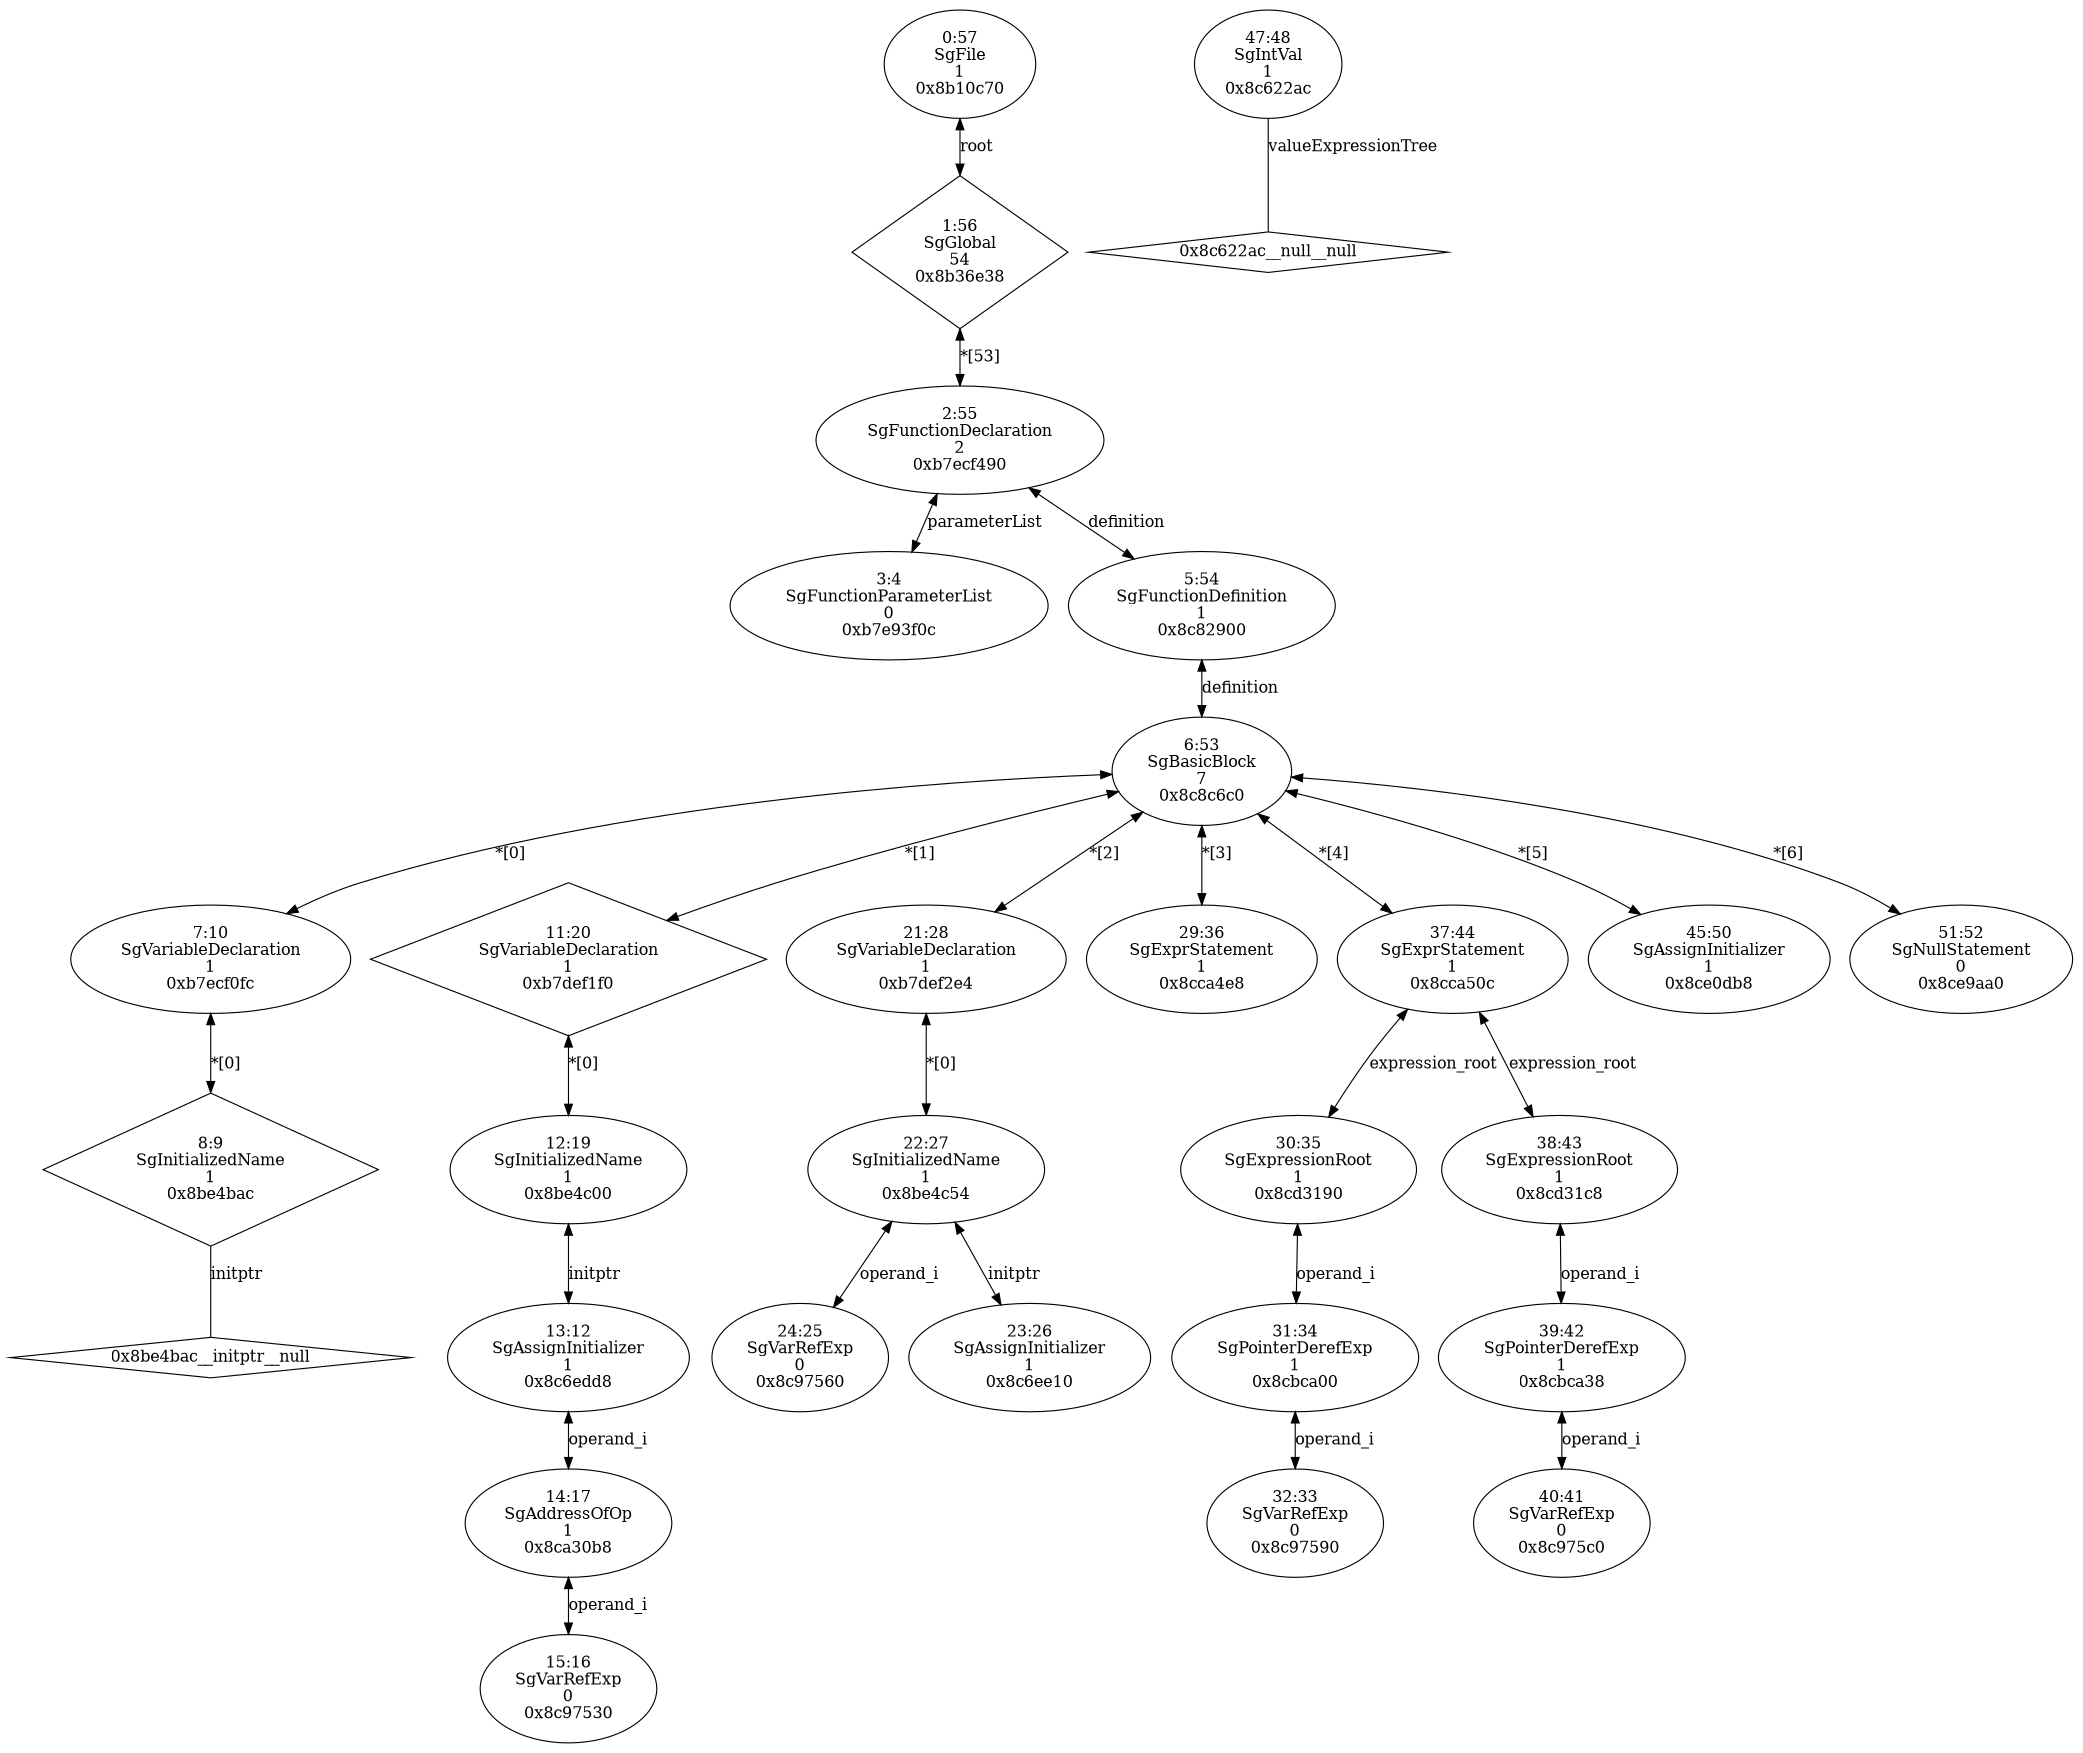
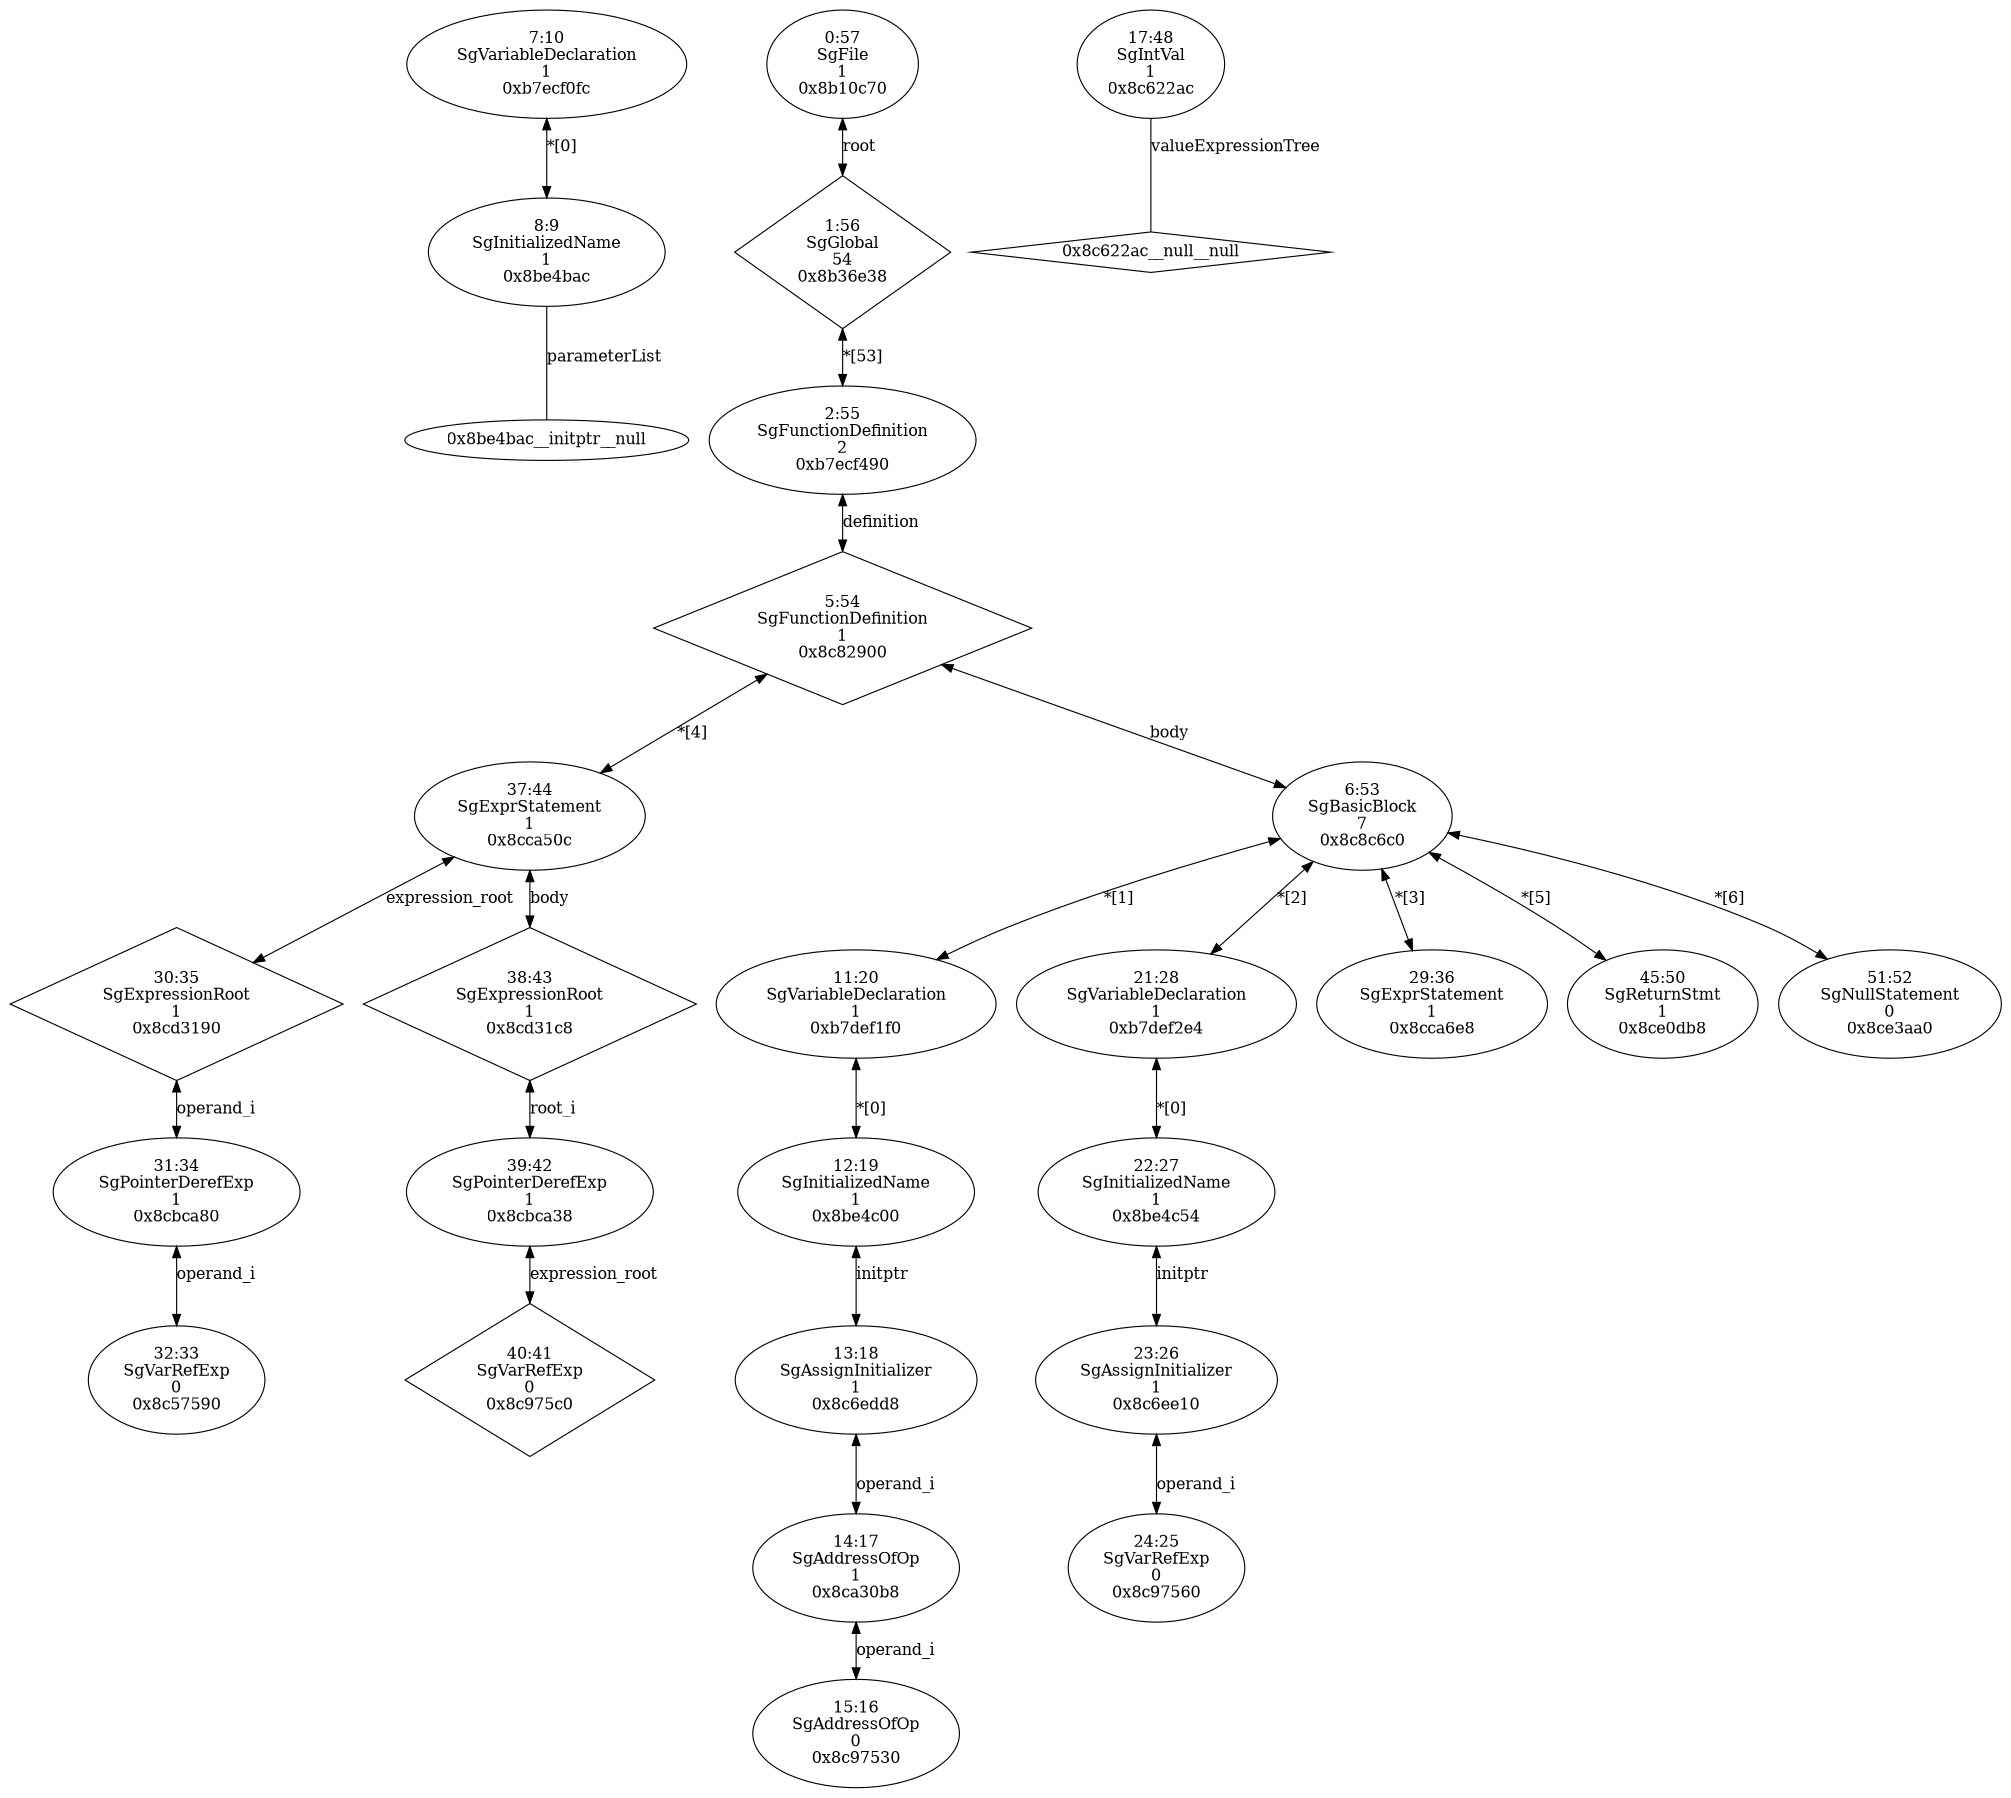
node "47:48 SgIntVal 1 0x8c622ac": label "47:48 SgIntVal 1 0x8c622ac" -> "17:48 SgIntVal 1 0x8c622ac"
node "2:55 SgFunctionDeclaration 2 0xb7ecf490": label "2:55 SgFunctionDeclaration 2 0xb7ecf490" -> "2:55 SgFunctionDefinition 2 0xb7ecf490"
node "3:4 SgFunctionParameterList 0 0xb7e93f0c": removed
node "5:54 SgFunctionDefinition 1 0x8c82900": shape ellipse -> diamond
edge "5:54 SgFunctionDefinition 1 0x8c82900" -- "6:53 SgBasicBlock 7 0x8c8c6c0": label "definition" -> "body"
edge "6:53 SgBasicBlock 7 0x8c8c6c0" -- "7:10 SgVariableDeclaration 1 0xb7ecf0fc": removed, label "*[0]"
edge "6:53 SgBasicBlock 7 0x8c8c6c0" -- "37:44 SgExprStatement 1 0x8cca50c": now "5:54 SgFunctionDefinition 1 0x8c82900" -- "37:44 SgExprStatement 1 0x8cca50c"
node "11:20 SgVariableDeclaration 1 0xb7def1f0": shape diamond -> ellipse
node "29:36 SgExprStatement 1 0x8cca4e8": label "29:36 SgExprStatement 1 0x8cca4e8" -> "29:36 SgExprStatement 1 0x8cca6e8"
node "45:50 SgAssignInitializer 1 0x8ce0db8": label "45:50 SgAssignInitializer 1 0x8ce0db8" -> "45:50 SgReturnStmt 1 0x8ce0db8"
node "51:52 SgNullStatement 0 0x8ce9aa0": label "51:52 SgNullStatement 0 0x8ce9aa0" -> "51:52 SgNullStatement 0 0x8ce3aa0"
edge "37:44 SgExprStatement 1 0x8cca50c" -- "38:43 SgExpressionRoot 1 0x8cd31c8": label "expression_root" -> "body"
node "8:9 SgInitializedName 1 0x8be4bac": shape diamond -> ellipse
node "30:35 SgExpressionRoot 1 0x8cd3190": shape ellipse -> diamond
node "38:43 SgExpressionRoot 1 0x8cd31c8": shape ellipse -> diamond
edge "22:27 SgInitializedName 1 0x8be4c54" -- "24:25 SgVarRefExp 0 0x8c97560": now "23:26 SgAssignInitializer 1 0x8c6ee10" -- "24:25 SgVarRefExp 0 0x8c97560"
edge "8:9 SgInitializedName 1 0x8be4bac" -- "0x8be4bac__initptr__null": label "initptr" -> "parameterList"
edge "38:43 SgExpressionRoot 1 0x8cd31c8" -- "39:42 SgPointerDerefExp 1 0x8cbca38": label "operand_i" -> "root_i"
node "0x8be4bac__initptr__null": shape diamond -> ellipse
node "13:12 SgAssignInitializer 1 0x8c6edd8": label "13:12 SgAssignInitializer 1 0x8c6edd8" -> "13:18 SgAssignInitializer 1 0x8c6edd8"
node "31:34 SgPointerDerefExp 1 0x8cbca00": label "31:34 SgPointerDerefExp 1 0x8cbca00" -> "31:34 SgPointerDerefExp 1 0x8cbca80"
edge "39:42 SgPointerDerefExp 1 0x8cbca38" -- "40:41 SgVarRefExp 0 0x8c975c0": label "operand_i" -> "expression_root"
node "32:33 SgVarRefExp 0 0x8c97590": label "32:33 SgVarRefExp 0 0x8c97590" -> "32:33 SgVarRefExp 0 0x8c57590"
node "40:41 SgVarRefExp 0 0x8c975c0": shape ellipse -> diamond
node "15:16 SgVarRefExp 0 0x8c97530": label "15:16 SgVarRefExp 0 0x8c97530" -> "15:16 SgAddressOfOp 0 0x8c97530"
